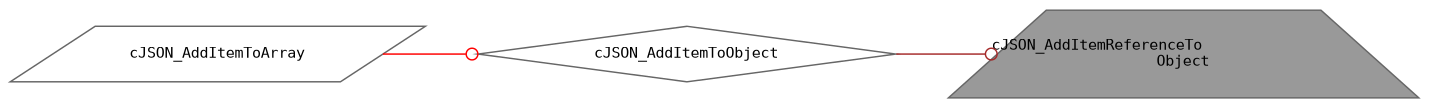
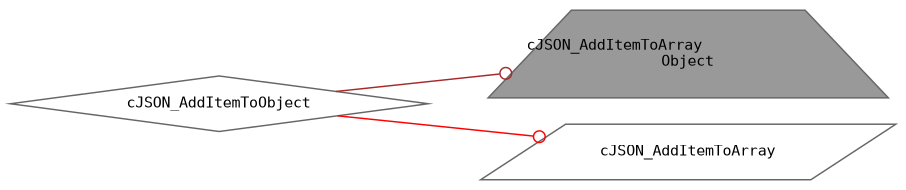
edge "cJSON_AddItemToArray" -> "cJSON_AddItemToObject": reversed
node "cJSON_AddItemReferenceTo Object": label "cJSON_AddItemReferenceTo Object" -> "cJSON_AddItemToArray Object"
